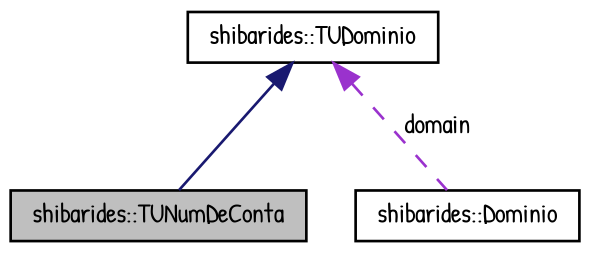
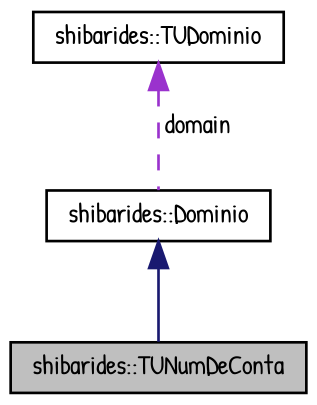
edge "shibarides::TUNumDeConta" -> "shibarides::TUDominio": now "shibarides::TUNumDeConta" -> "shibarides::Dominio"
